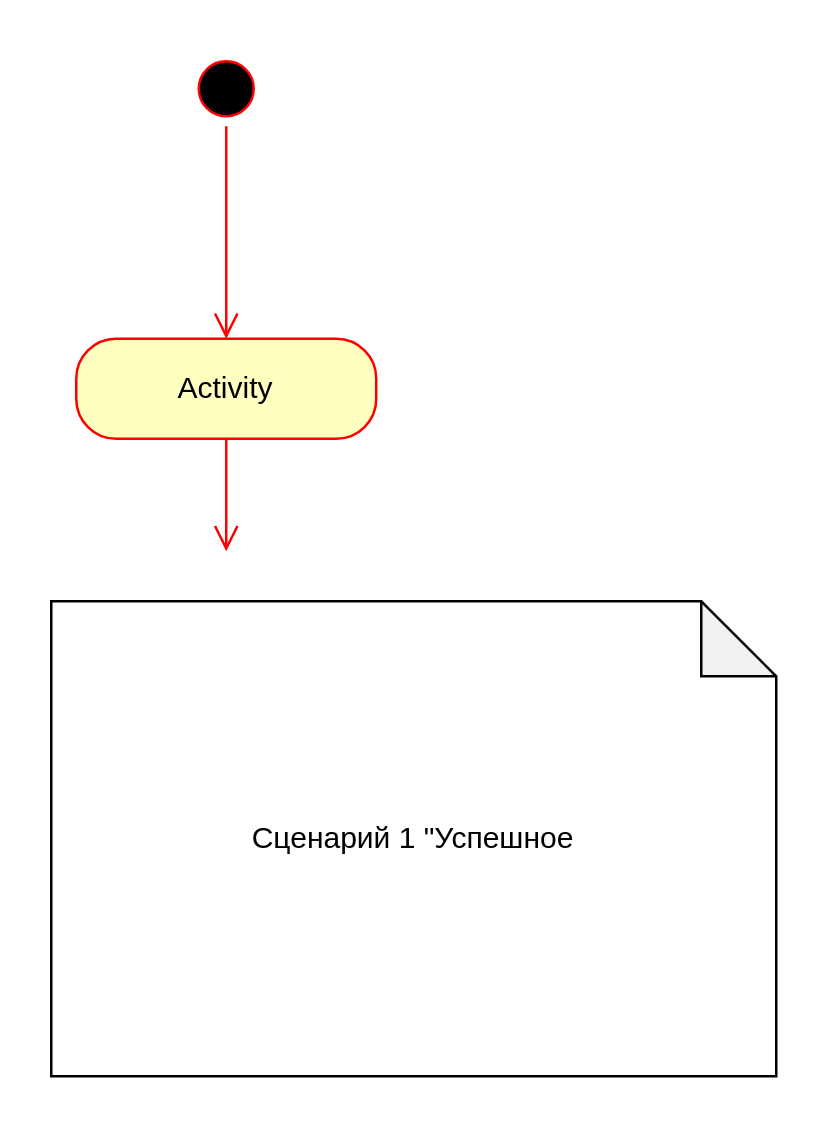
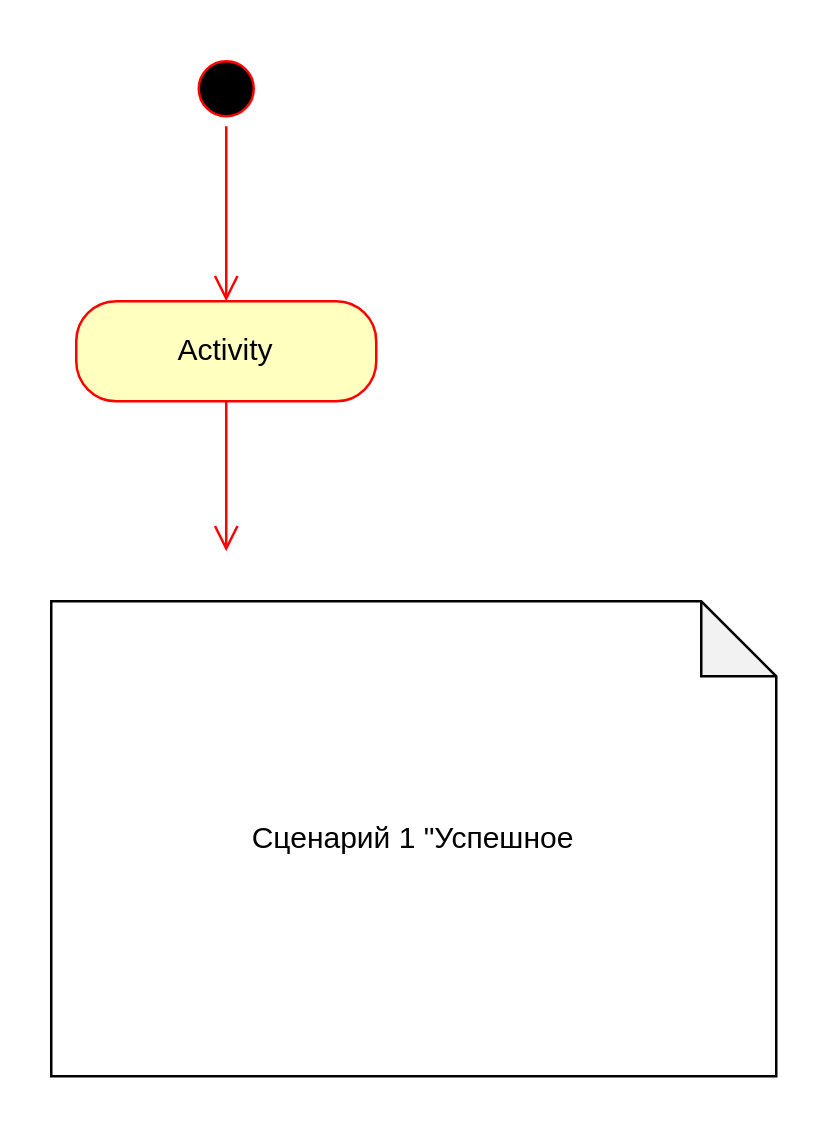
node "Activity": moved (226, 389) -> (226, 351)
